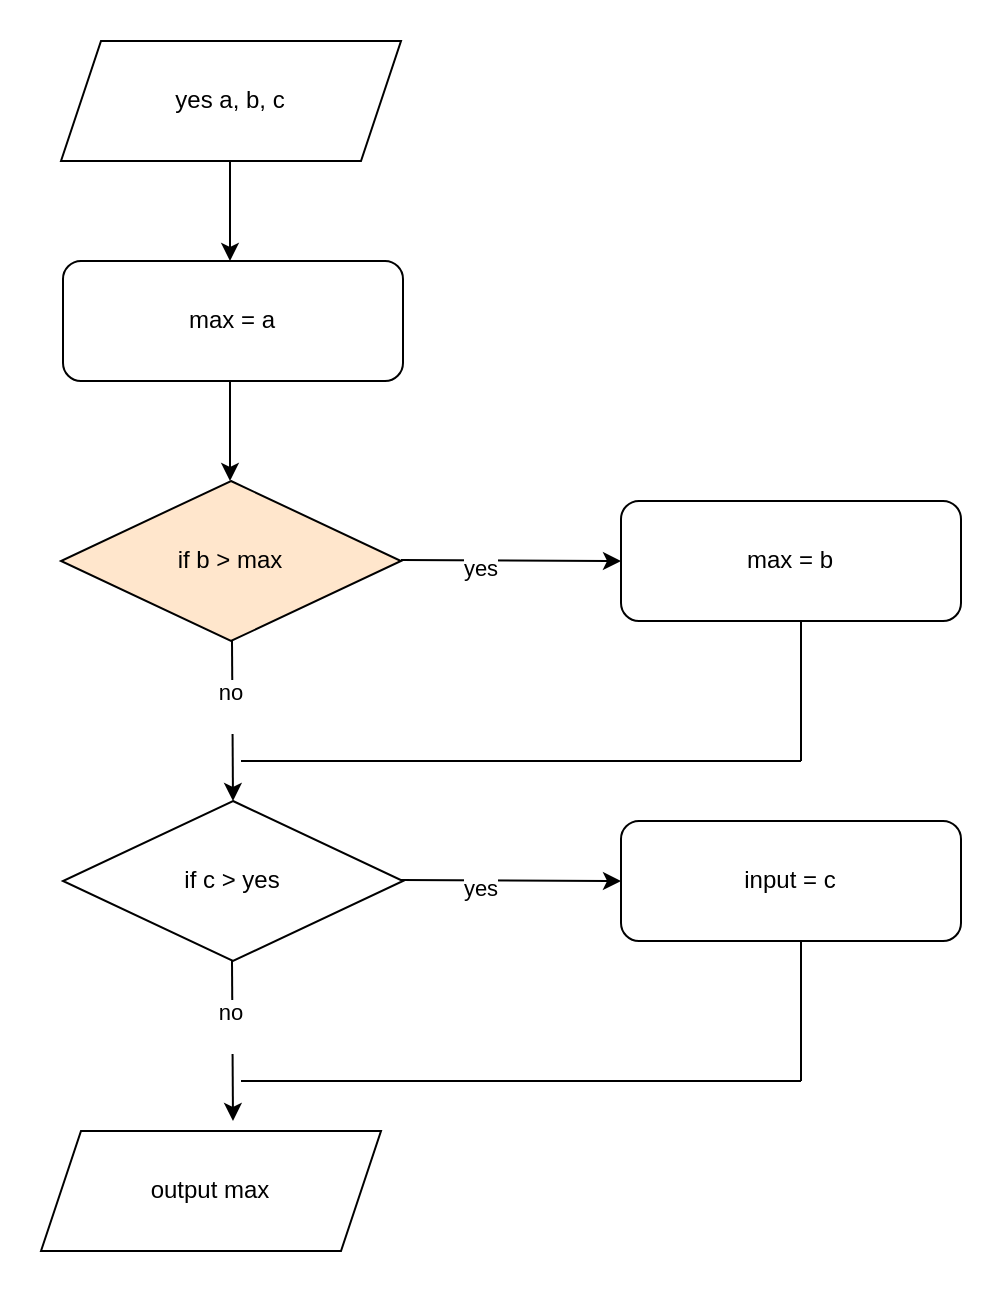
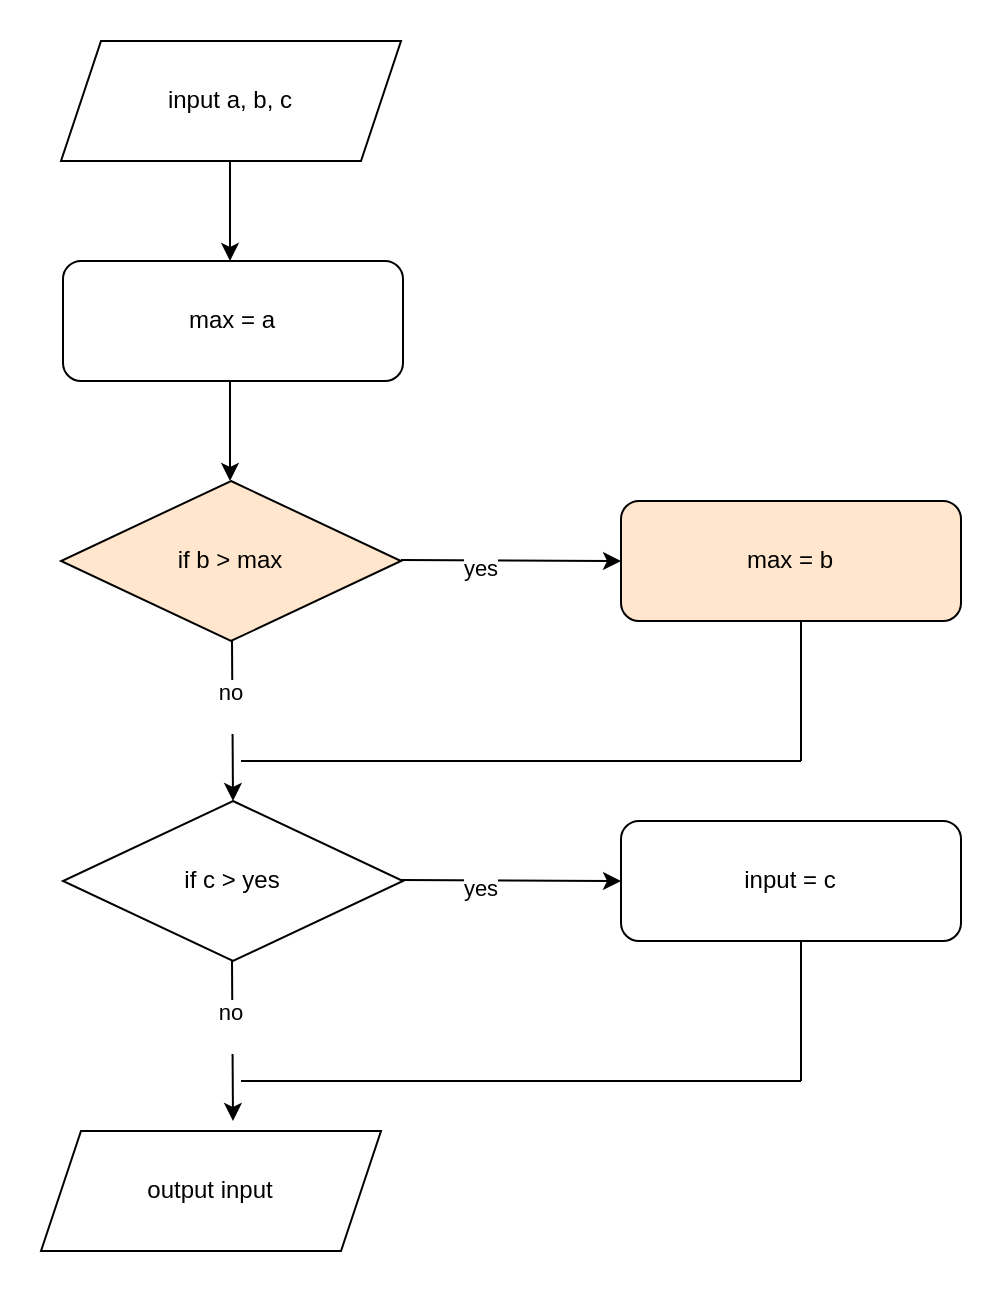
node "yes a, b, c": label "yes a, b, c" -> "input a, b, c"
node "max = b": fillcolor #ffffff -> #ffe6cc
node "output max": label "output max" -> "output input"
